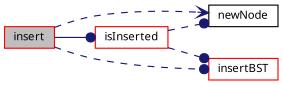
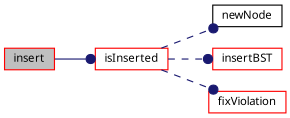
edge "insert" -> "newNode": removed
edge "insert" -> "insertBST": removed
node "fixViolation": added
